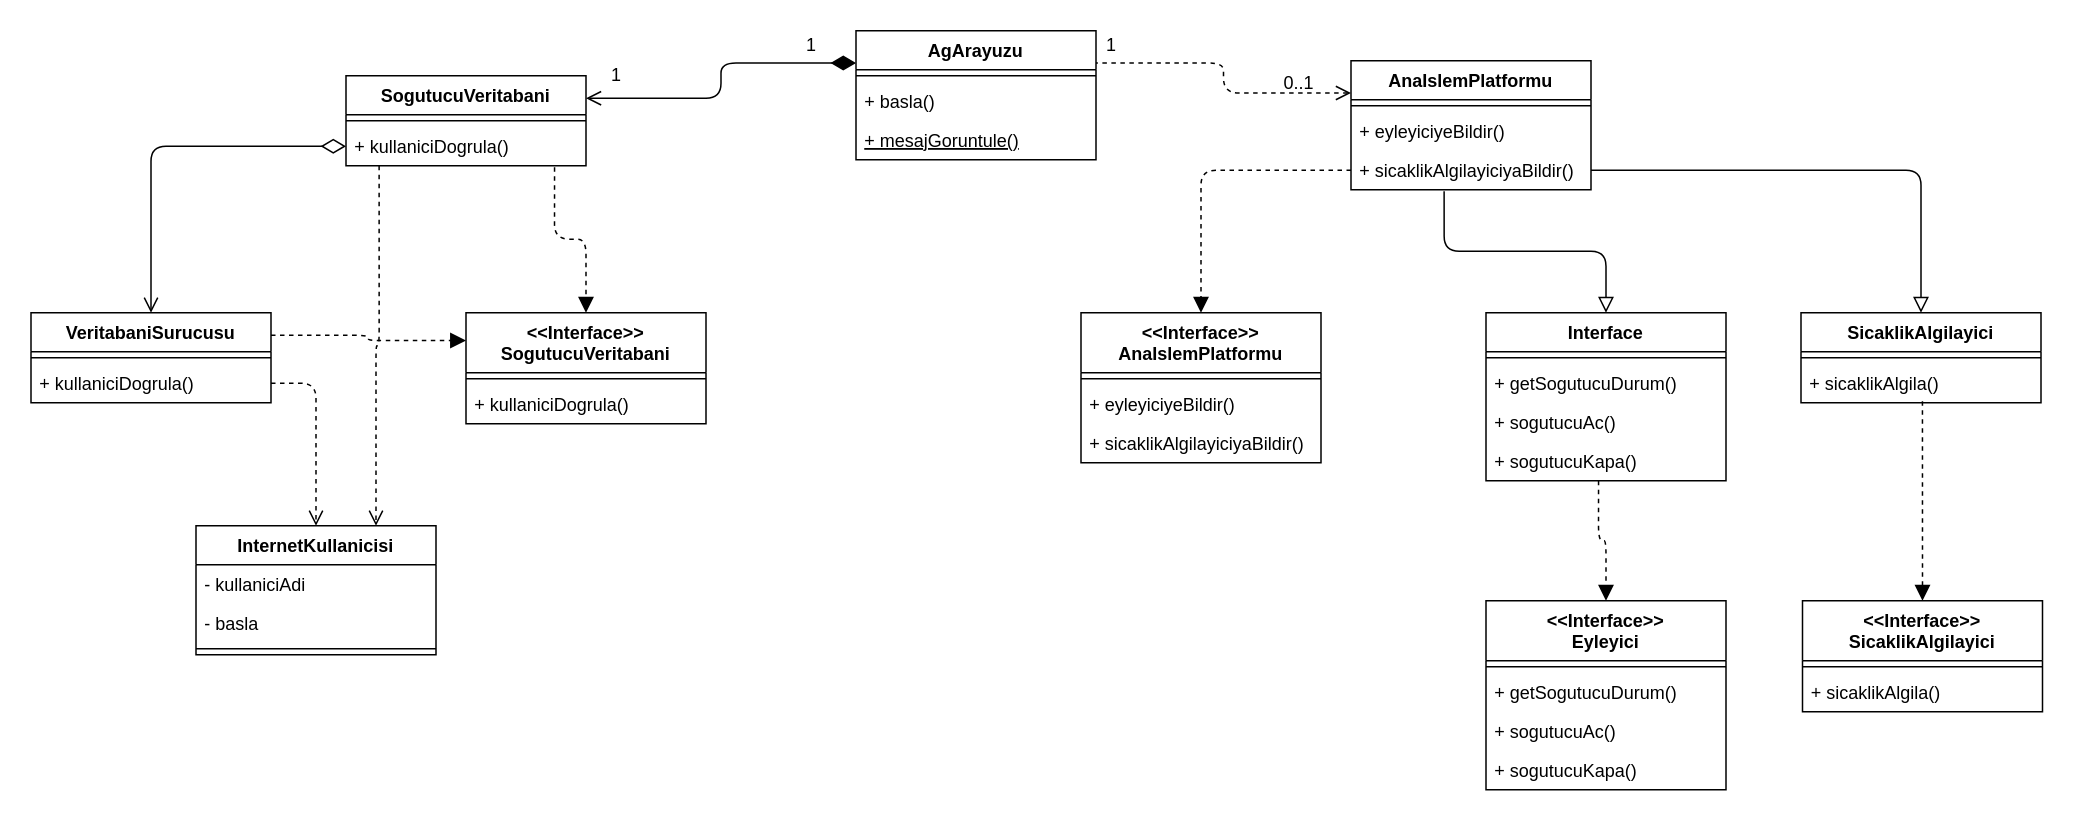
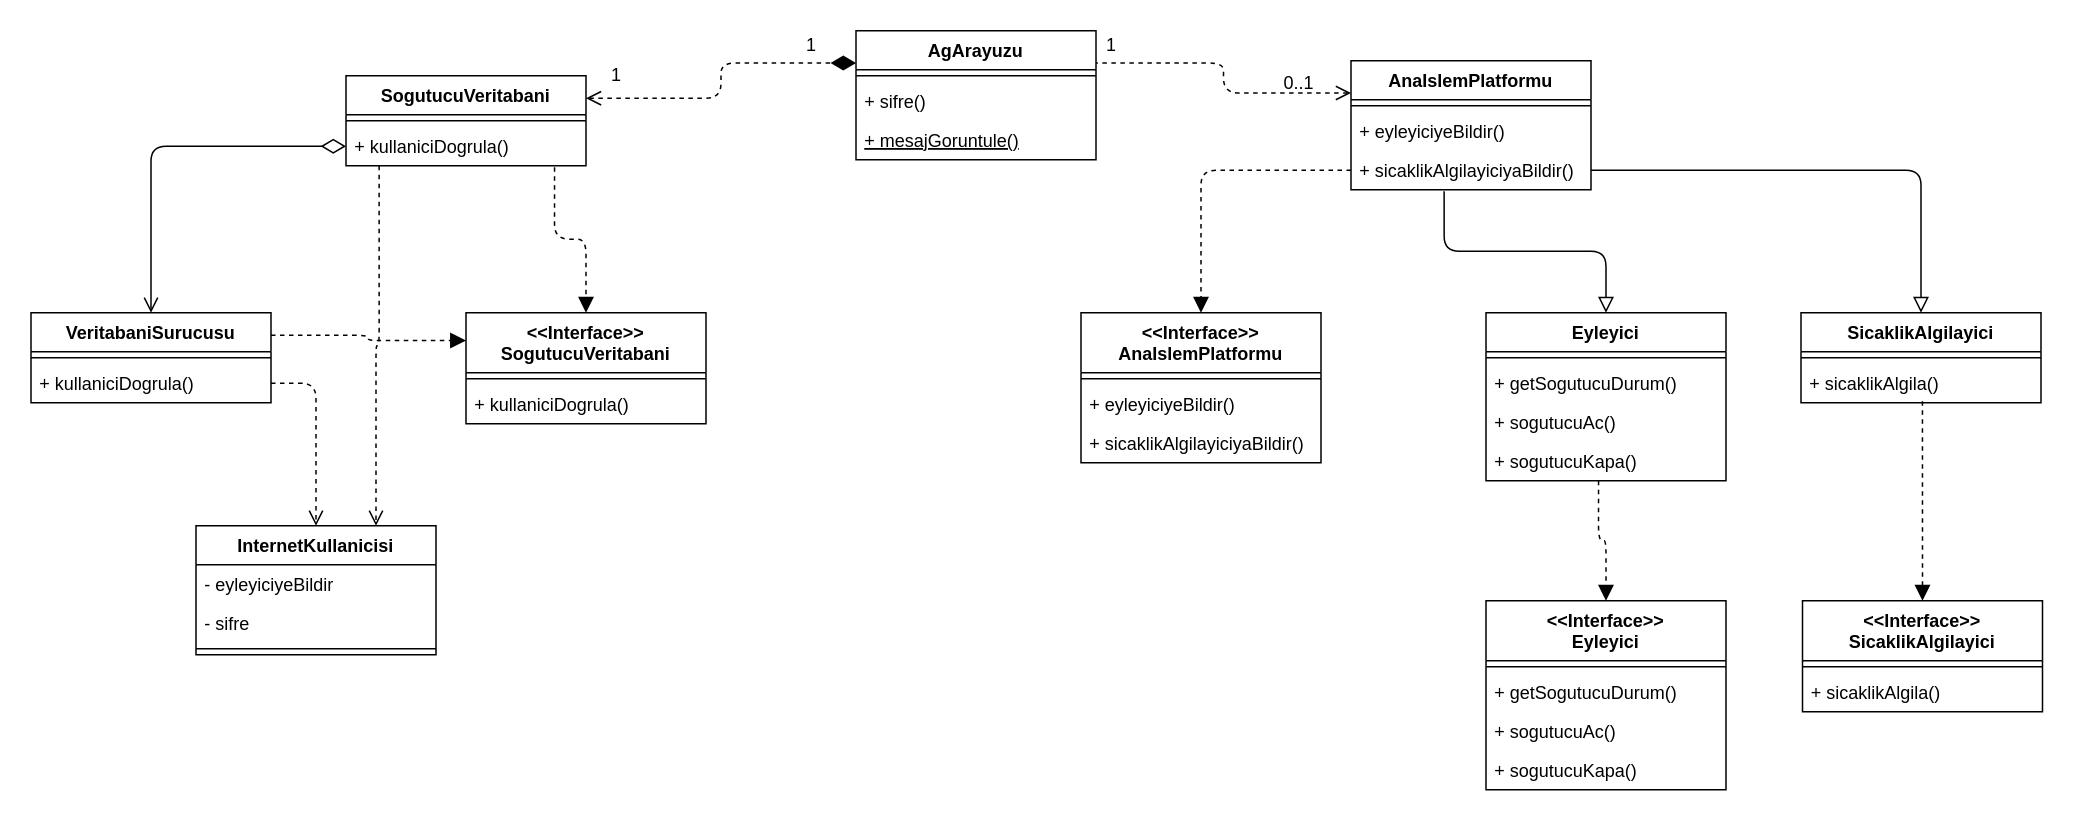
edge "AgArayuzu" -- "SogutucuVeritabani": style solid -> dashed
node "+ basla()": label "+ basla()" -> "+ sifre()"
node "Interface": label "Interface" -> "Eyleyici"
node "- kullaniciAdi": label "- kullaniciAdi" -> "- eyleyiciyeBildir"
node "- basla": label "- basla" -> "- sifre"
